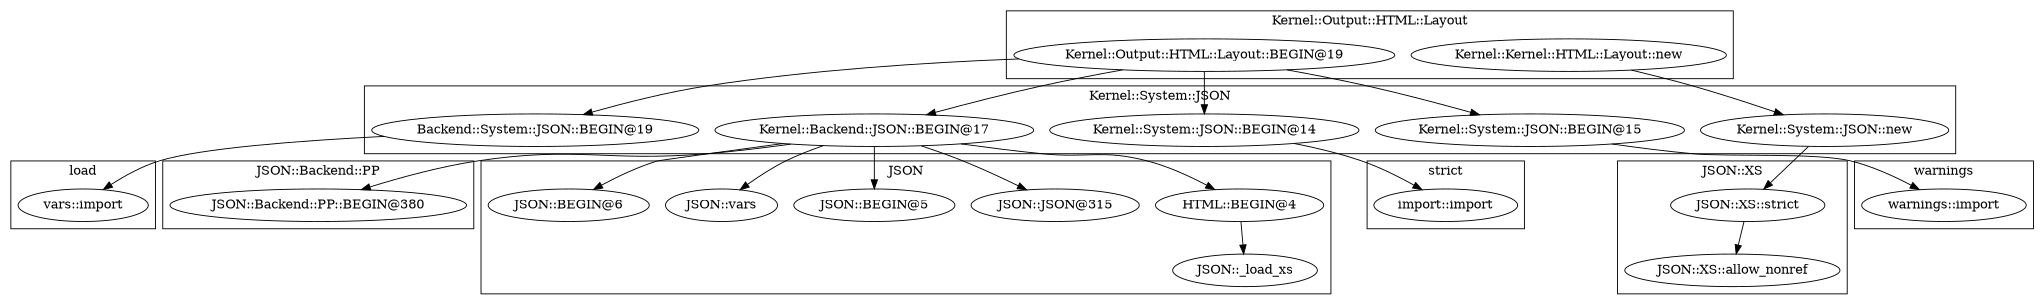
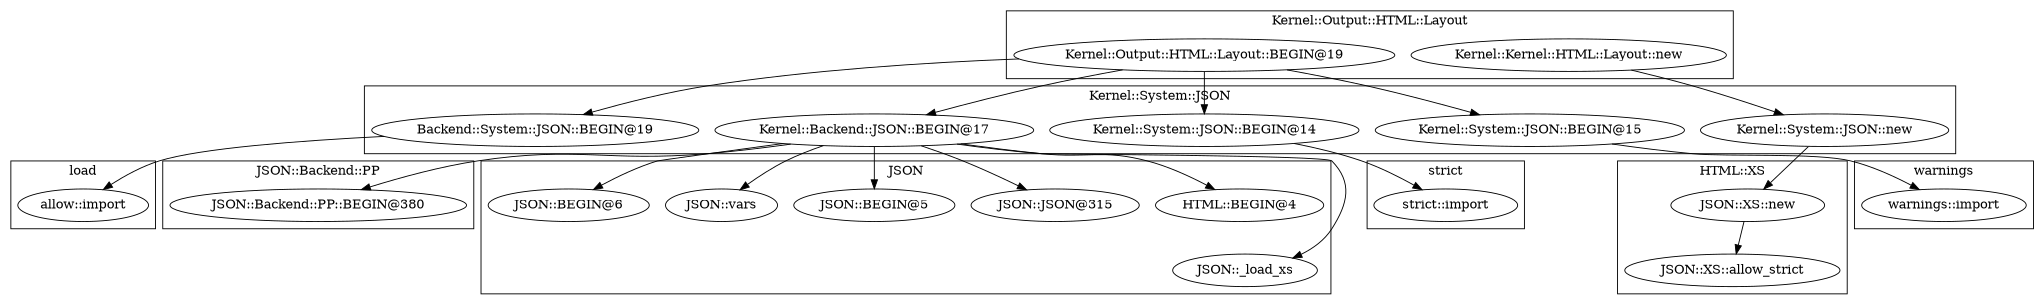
cluster "JSON::XS": label "JSON::XS" -> "HTML::XS"
node "vars::import": label "vars::import" -> "allow::import"
node "import::import": label "import::import" -> "strict::import"
node "JSON::XS::strict": label "JSON::XS::strict" -> "JSON::XS::new"
edge "HTML::BEGIN@4" -> "JSON::_load_xs": now "Kernel::Backend::JSON::BEGIN@17" -> "JSON::_load_xs"
node "JSON::XS::allow_nonref": label "JSON::XS::allow_nonref" -> "JSON::XS::allow_strict"
